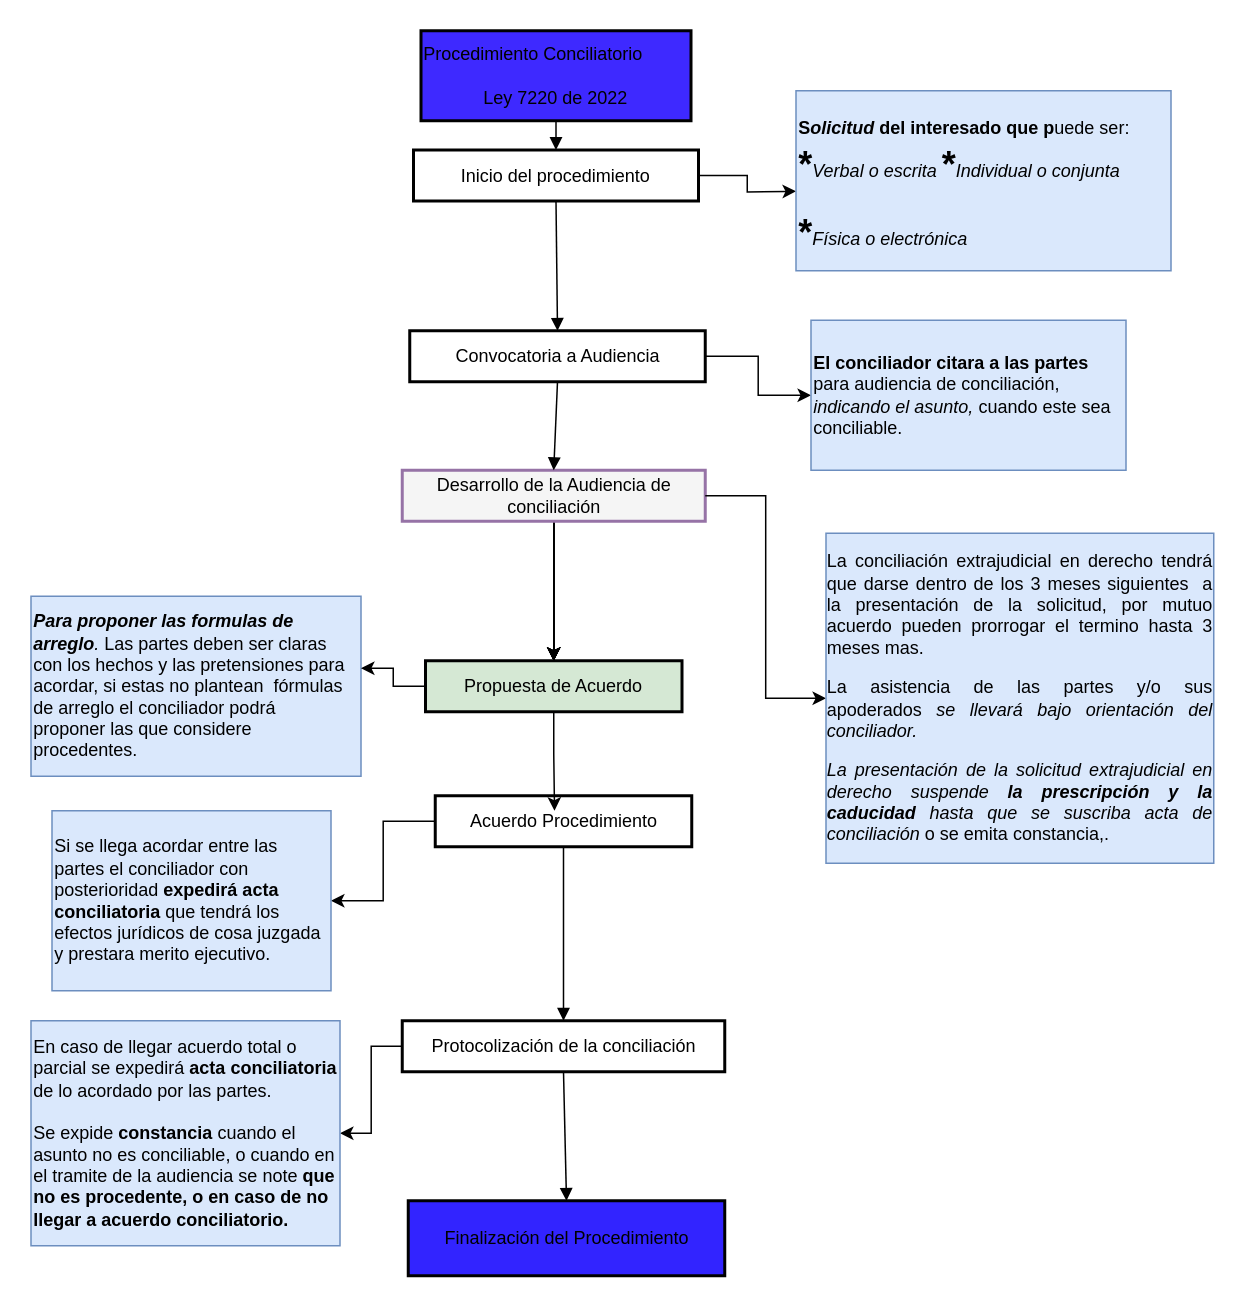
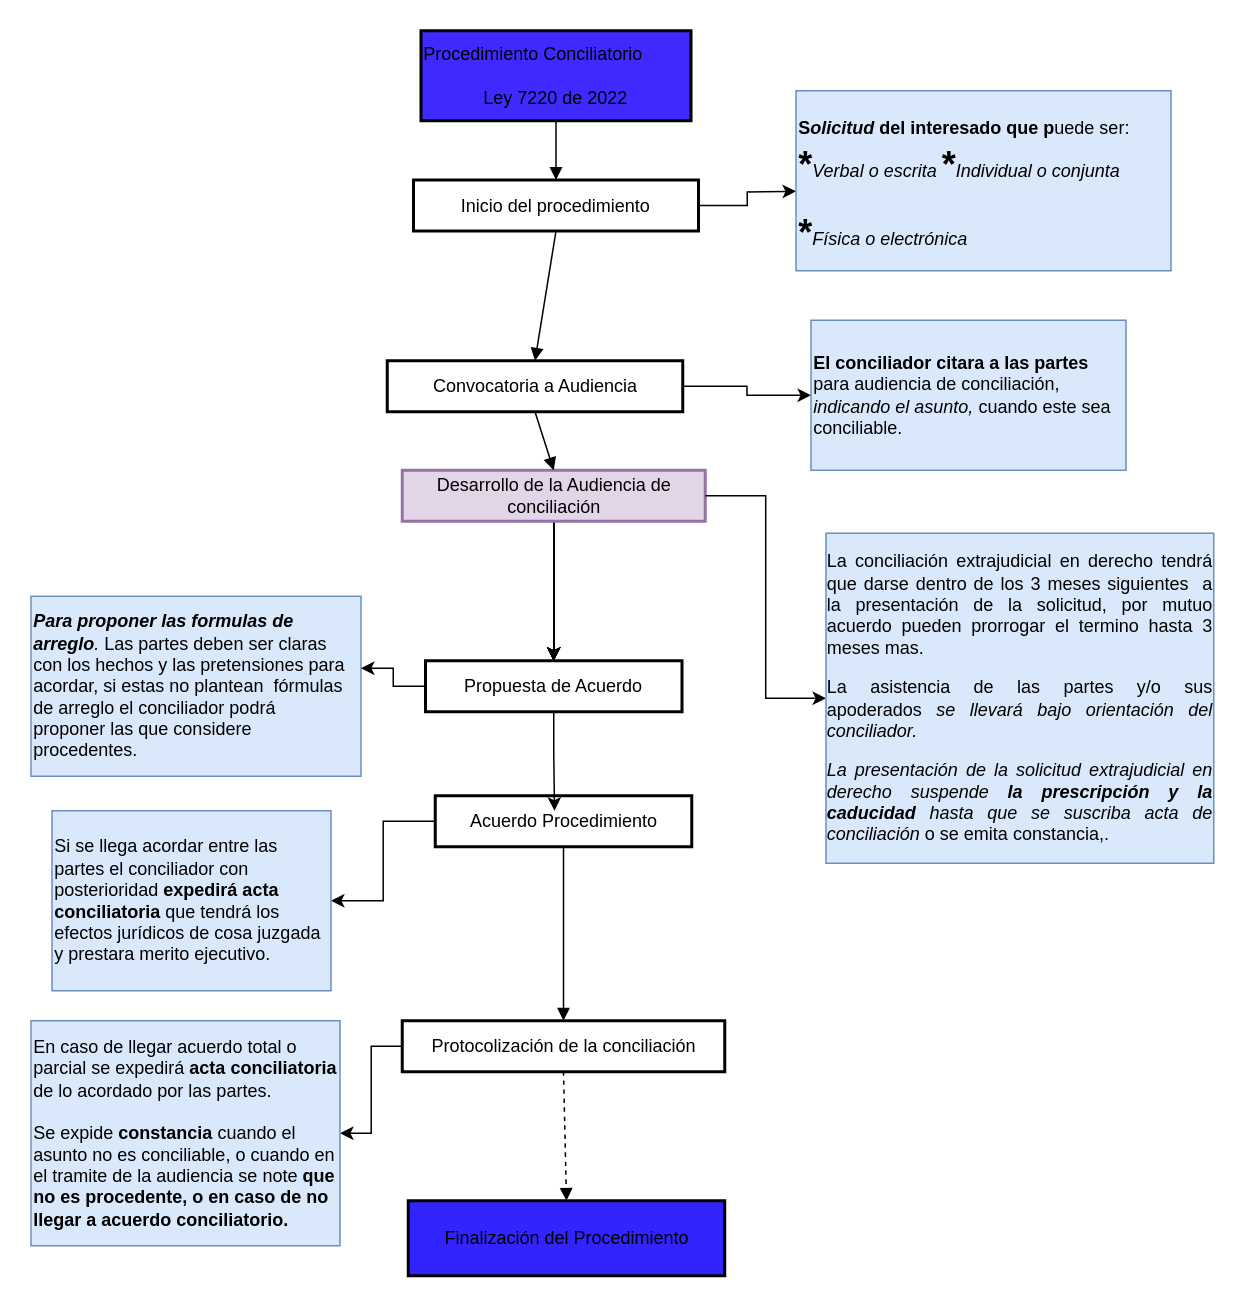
node "Inicio del procedimiento": moved (556, 176) -> (556, 206)
node "Convocatoria a Audiencia": moved (557, 356) -> (535, 386)
node "Desarrollo de la Audiencia de conciliación": fillcolor #f5f5f5 -> #e1d5e7
node "Propuesta de Acuerdo": fillcolor #d5e8d4 -> #ffffff
edge "Protocolización de la conciliación" -> "Finalización del Procedimiento": style solid -> dashed
